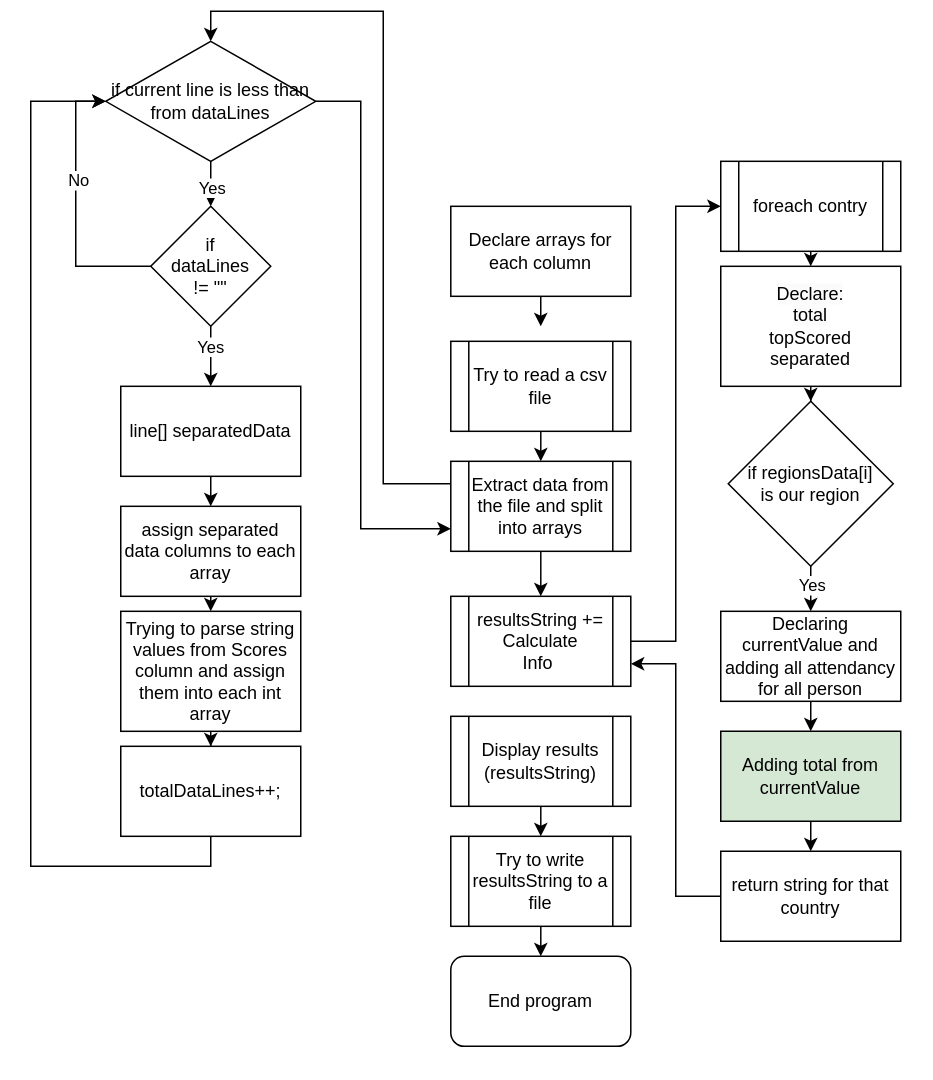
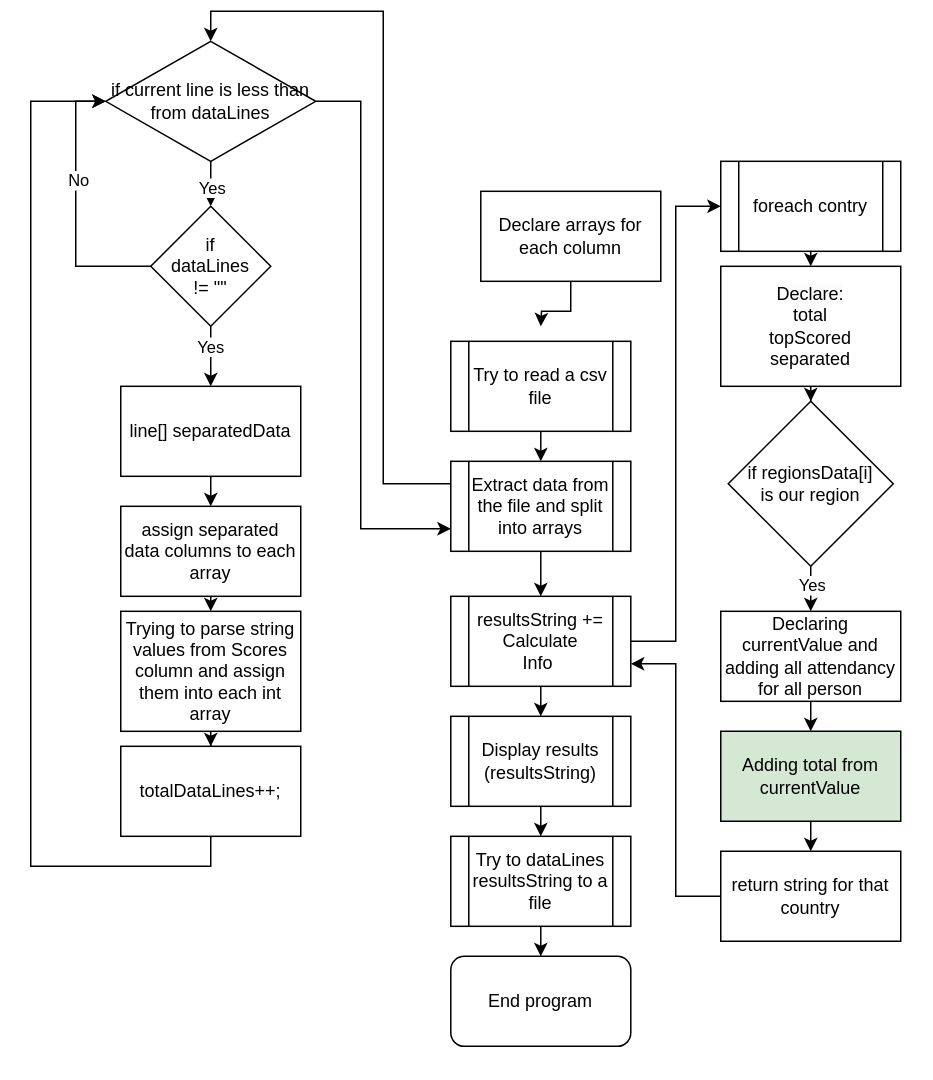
node "Declare arrays for each column": moved (541, 251) -> (571, 236)
edge "resultsString += Calculate Info" -> "Display results (resultsString)": added
node "Try to write resultsString to a file": label "Try to write resultsString to a file" -> "Try to dataLines resultsString to a file"
